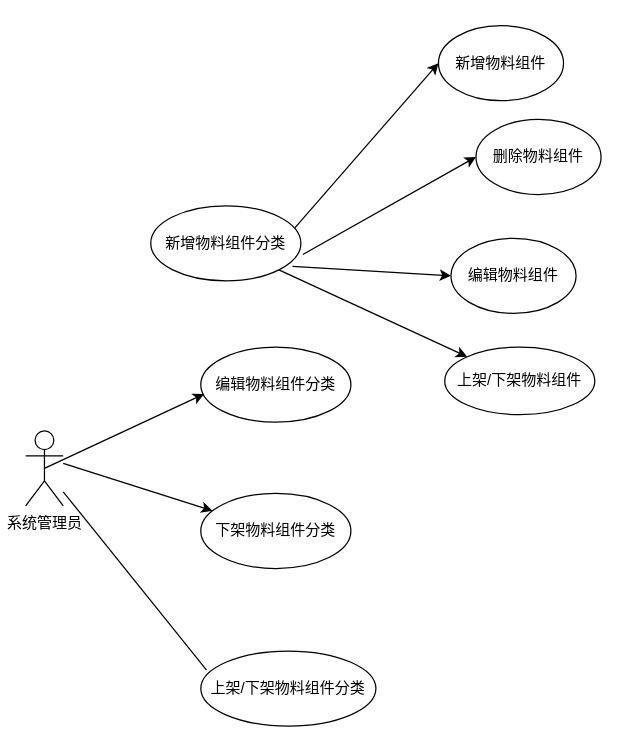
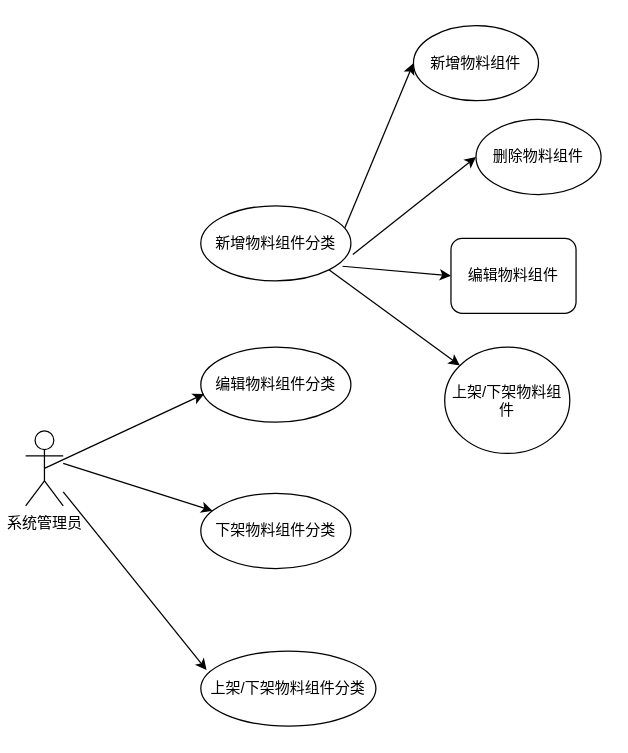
node "新增物料组件": moved (501, 63) -> (476, 63)
node "新增物料组件分类": moved (226, 243) -> (276, 243)
node "编辑物料组件": shape ellipse -> rounded rectangle
node "上架/下架物料组件": size 150x68 -> 125x106
edge "系统管理员" -- "上架/下架物料组件分类": arrowhead none -> classic
